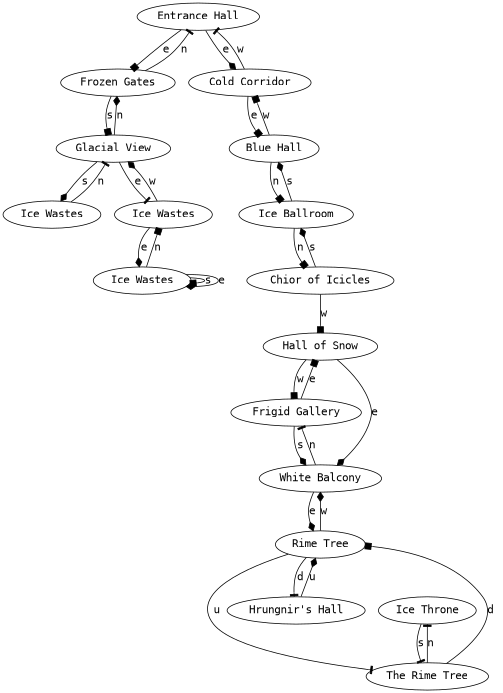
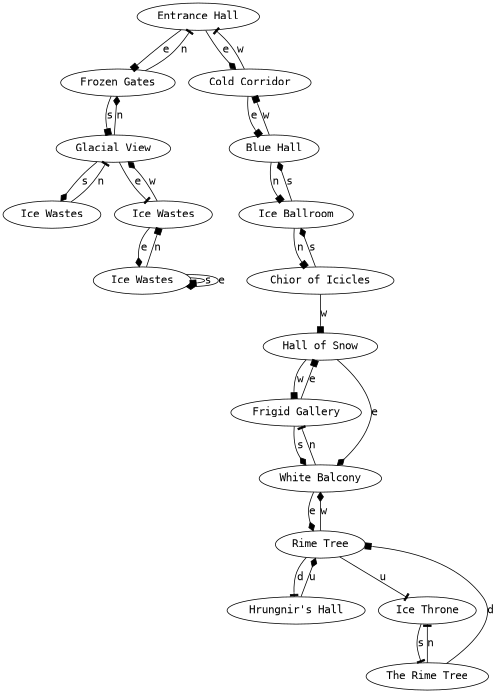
edge "Rime Tree" -> "The Rime Tree": now "Rime Tree" -> "Ice Throne"
